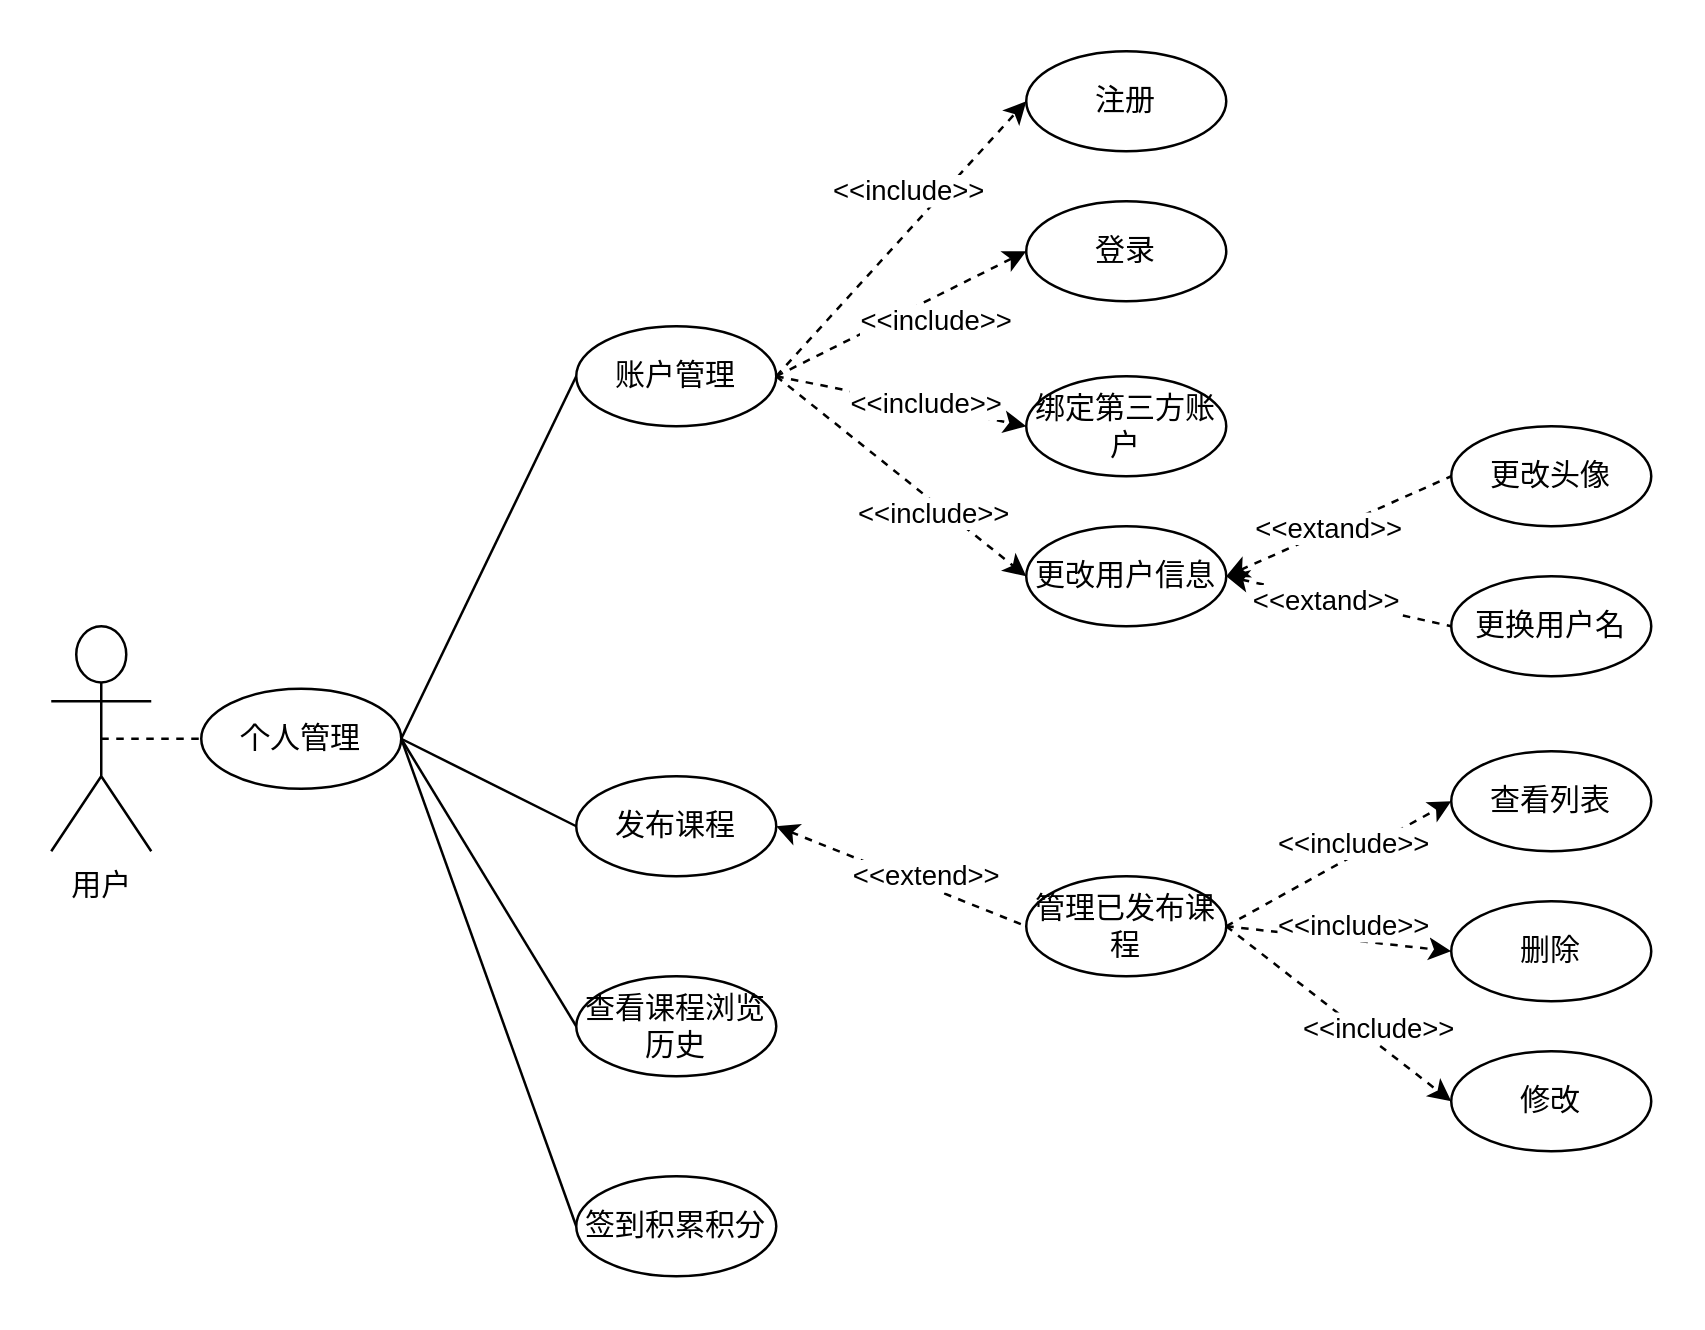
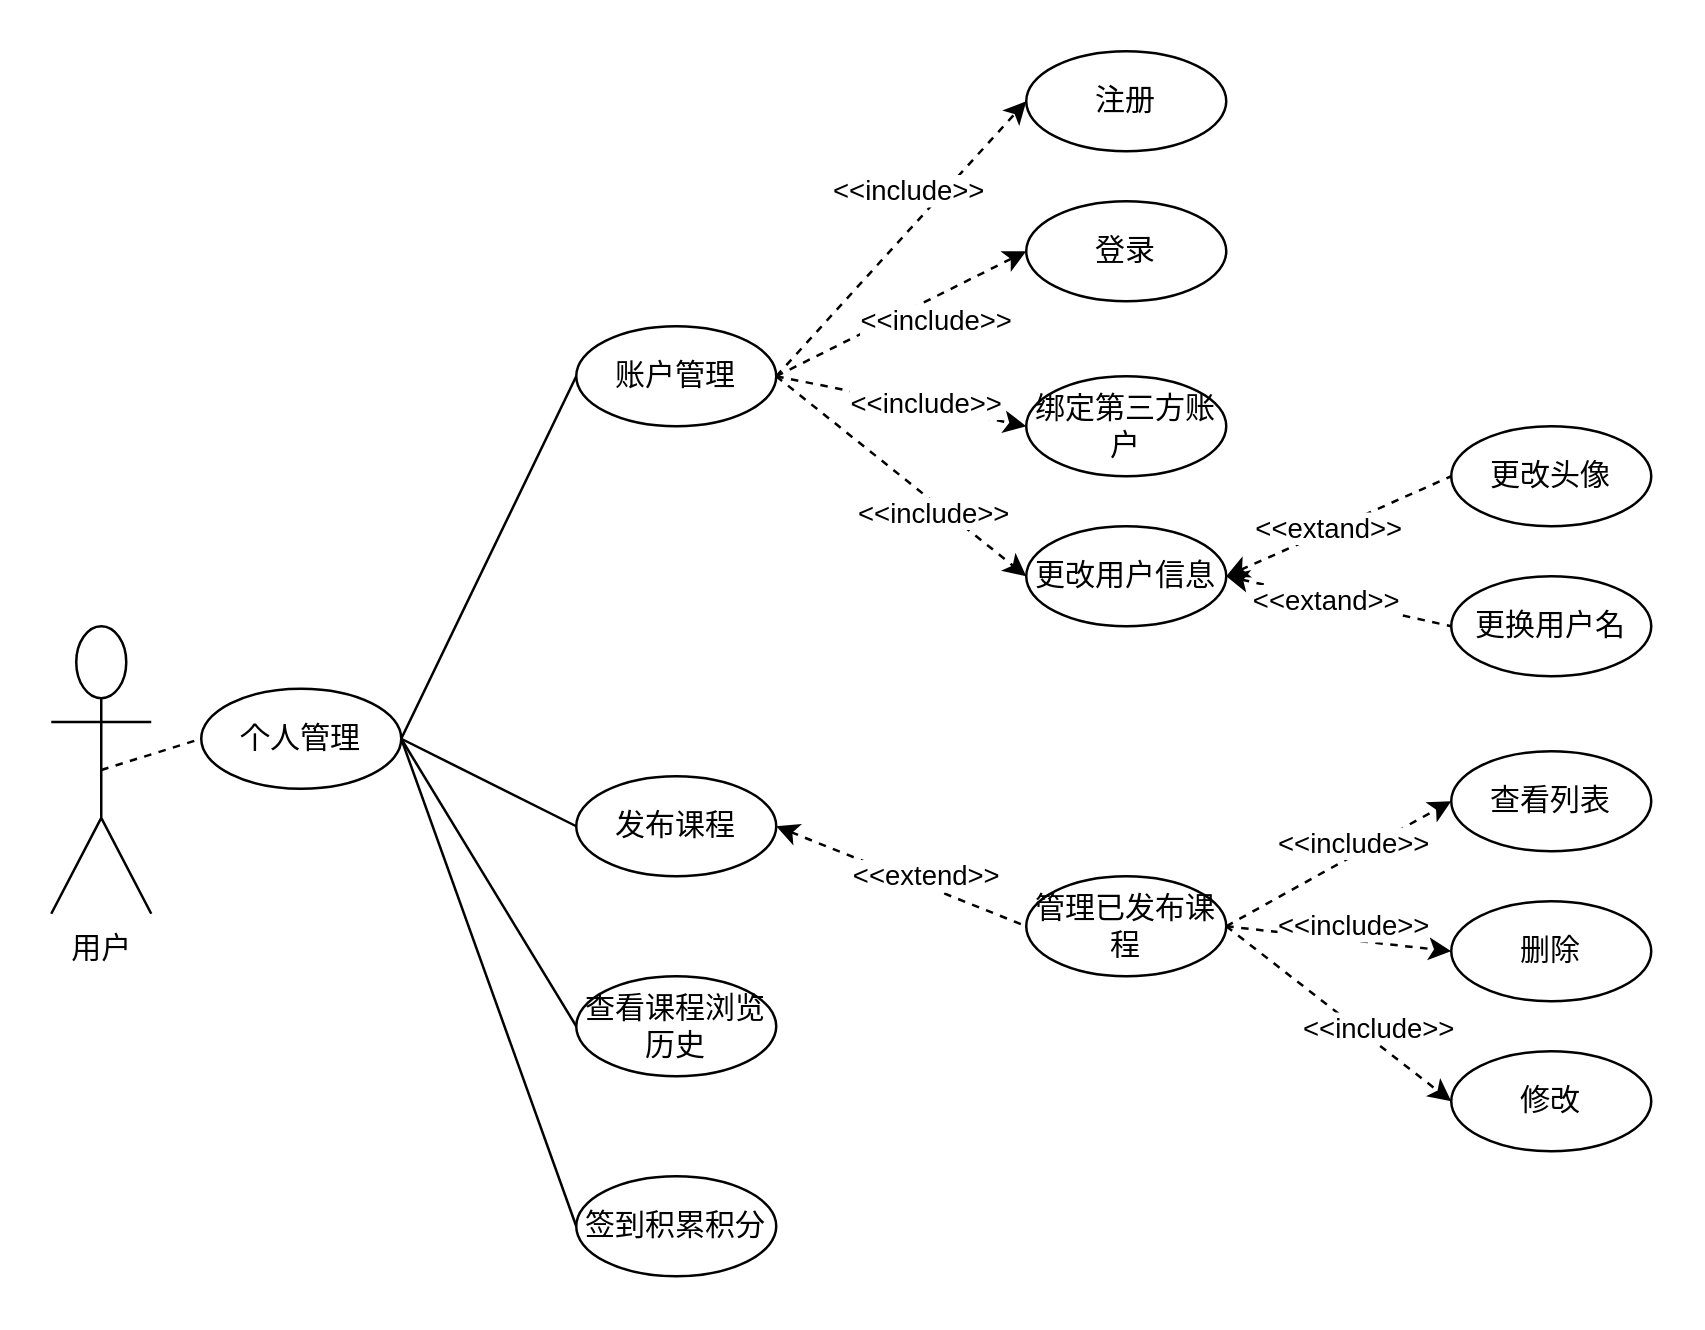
node "用户": size 100x225 -> 100x288
